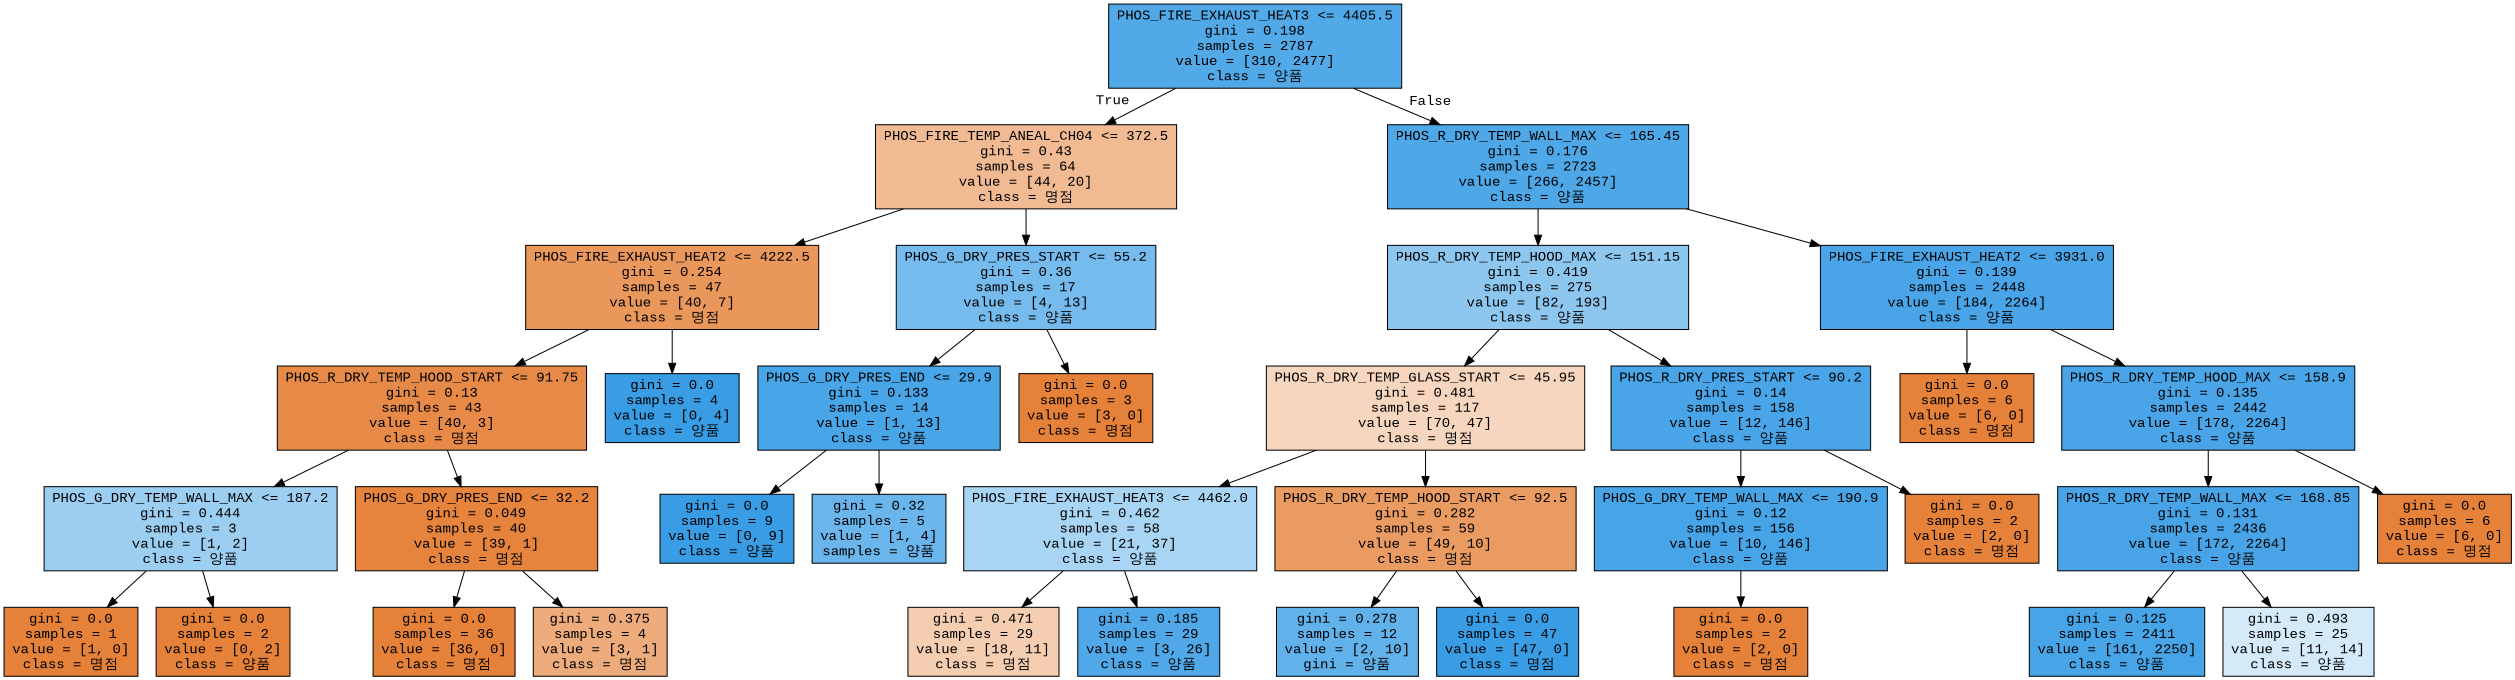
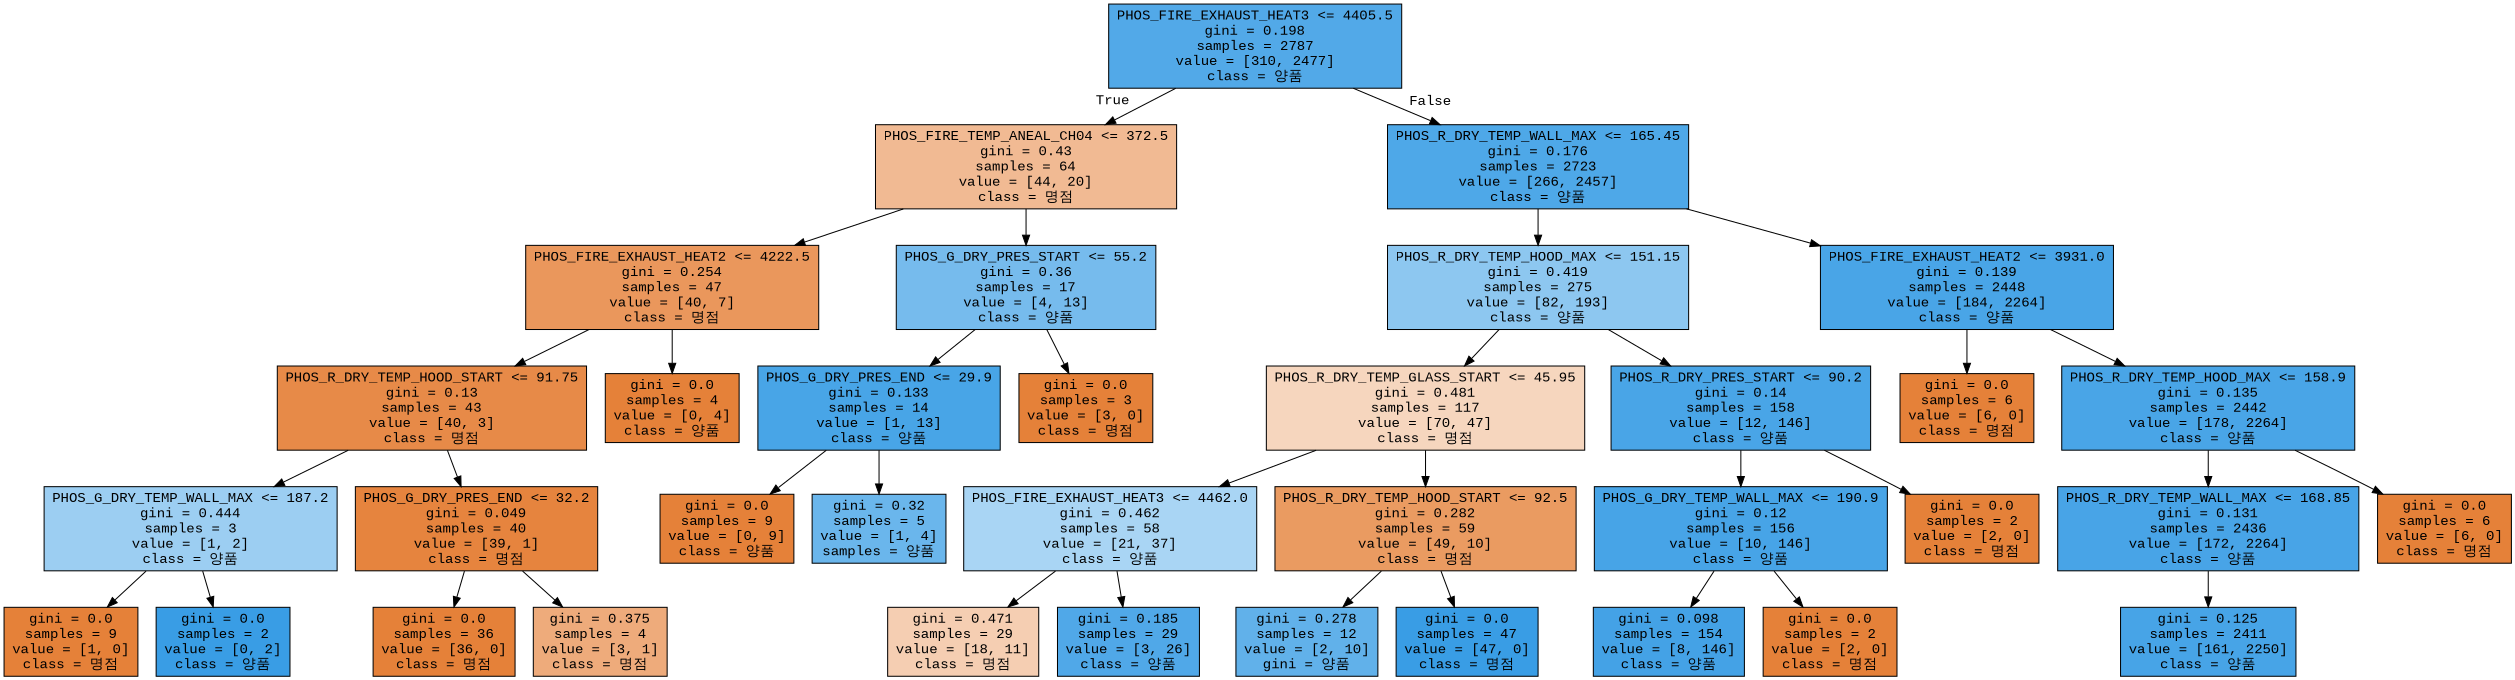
node "gini = 0.0 samples = 4 value = [0, 4] class = 양품": fillcolor #399de5 -> #e58139
node "gini = 0.0 samples = 9 value = [0, 9] class = 양품": fillcolor #399de5 -> #e58139
node "gini = 0.0 samples = 1 value = [1, 0] class = 명점": label "gini = 0.0 samples = 1 value = [1, 0] class = 명점" -> "gini = 0.0 samples = 9 value = [1, 0] class = 명점"
node "gini = 0.0 samples = 2 value = [0, 2] class = 양품": fillcolor #e58139 -> #399de5
node "gini = 0.098 samples = 154 value = [8, 146] class = 양품": added
node "gini = 0.493 samples = 25 value = [11, 14] class = 양품": removed
